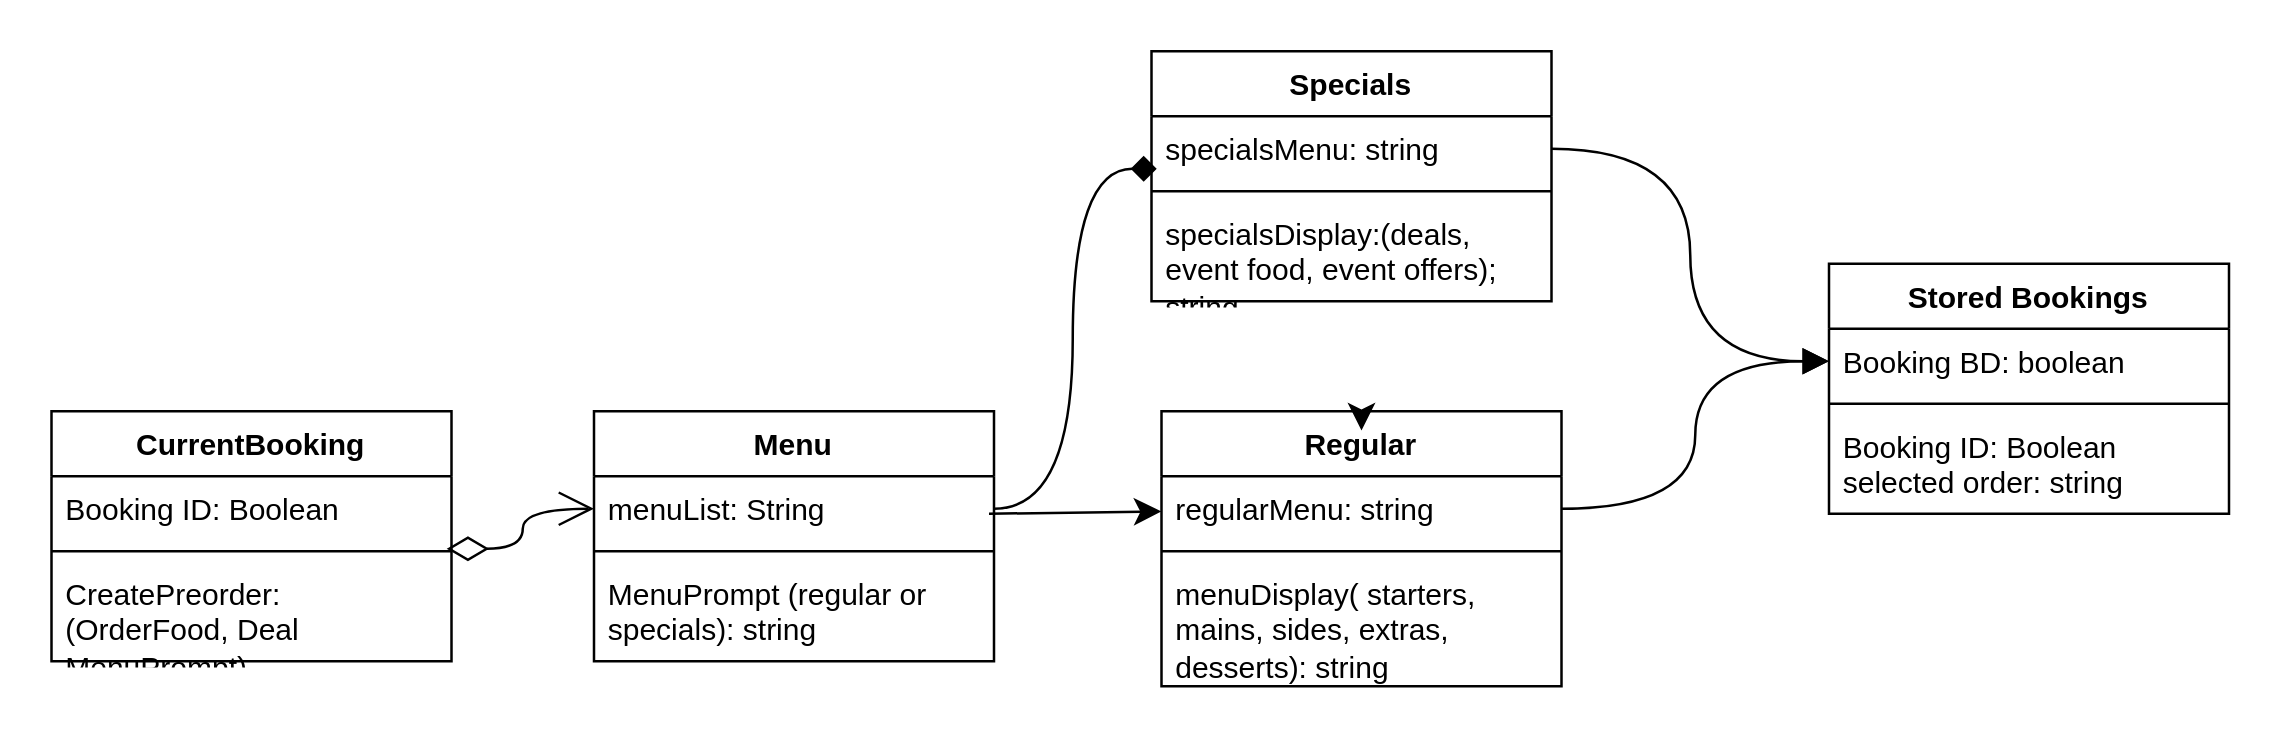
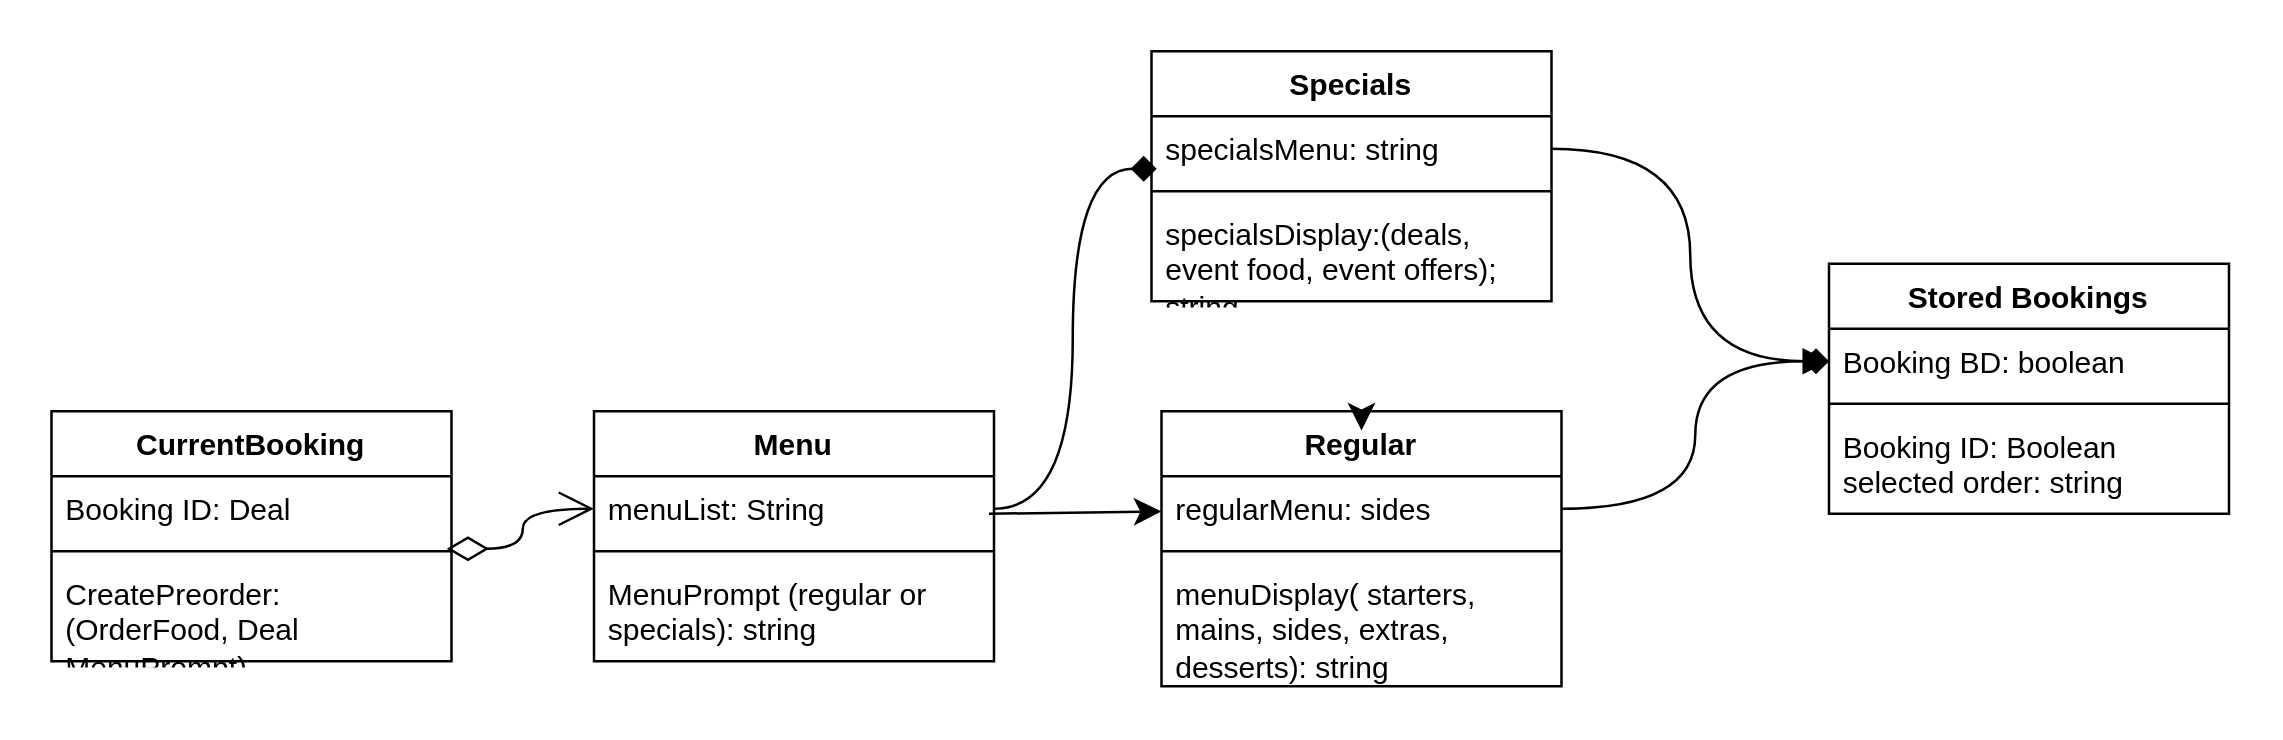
edge "specialsMenu: string" -> "Booking BD: boolean": arrowhead block -> diamond
node "Booking ID: Boolean": label "Booking ID: Boolean" -> "Booking ID: Deal"
node "regularMenu: string": label "regularMenu: string" -> "regularMenu: sides"
